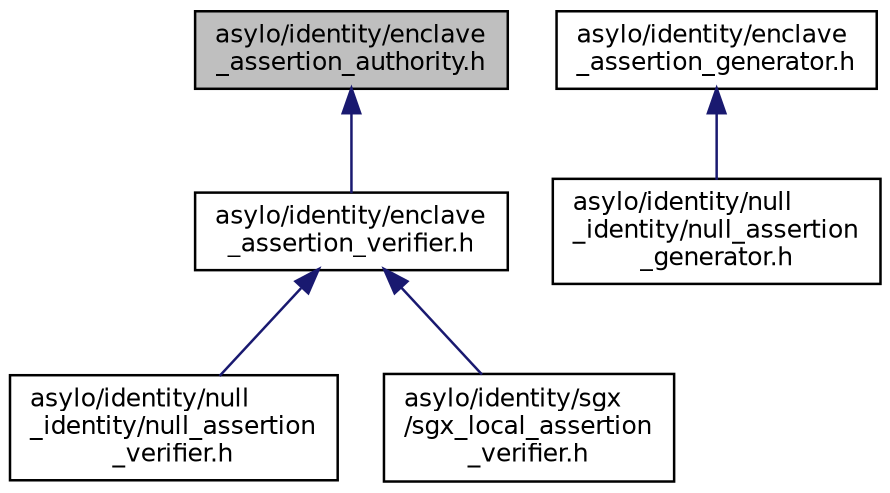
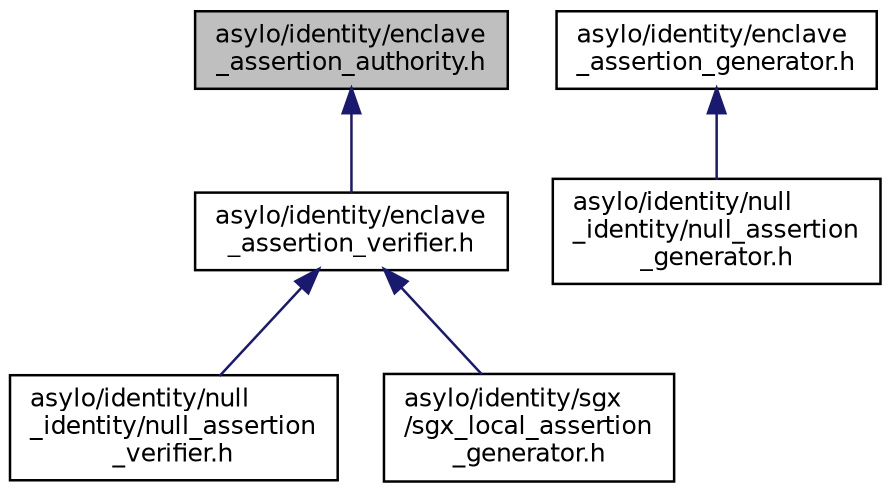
node "asylo/identity/sgx /sgx_local_assertion _verifier.h": label "asylo/identity/sgx /sgx_local_assertion _verifier.h" -> "asylo/identity/sgx /sgx_local_assertion _generator.h"
